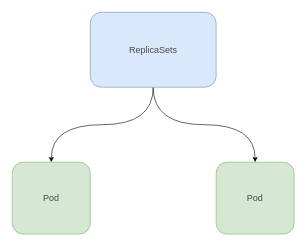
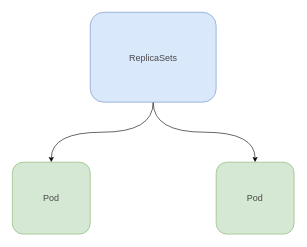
node "ReplicaSets": size 126x75 -> 126x90
